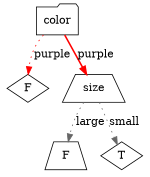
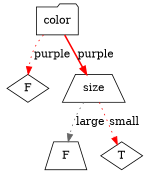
edge "size" -> "T": color gray40 -> red
